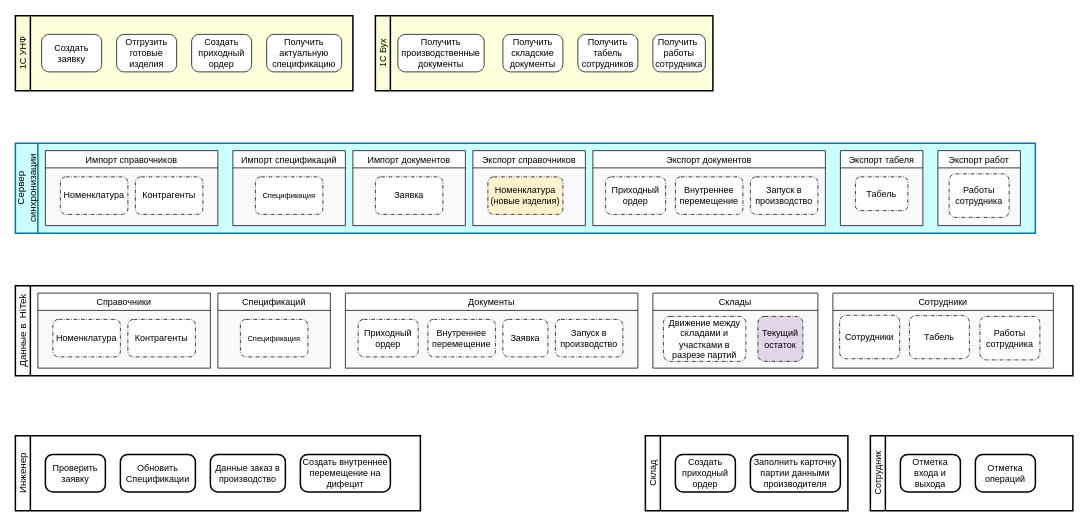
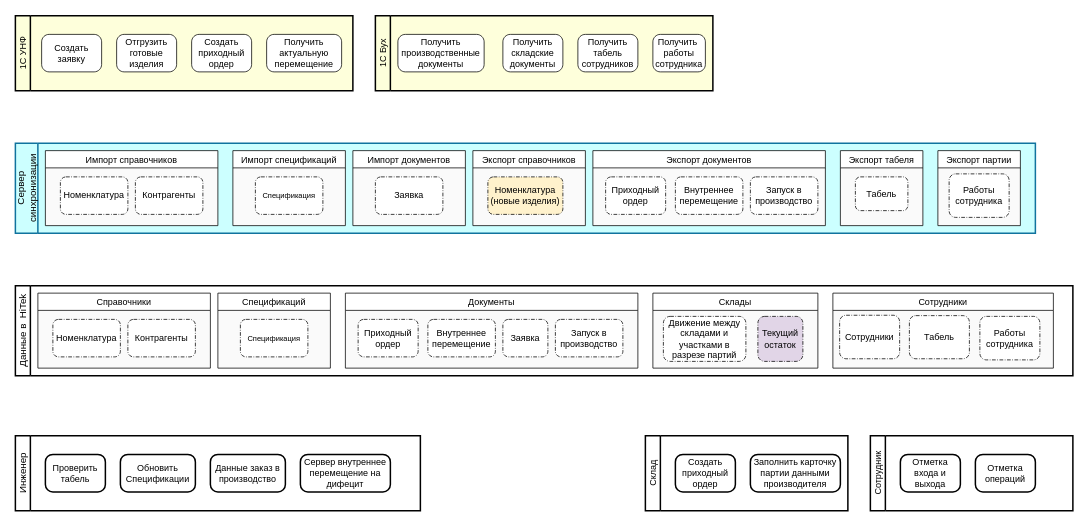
node "Получить актуальную спецификацию": label "Получить актуальную спецификацию" -> "Получить актуальную перемещение"
node "Экспорт работ": label "Экспорт работ" -> "Экспорт партии"
node "Проверить заявку": label "Проверить заявку" -> "Проверить табель"
node "Создать внутреннее перемещение на дифецит": label "Создать внутреннее перемещение на дифецит" -> "Сервер внутреннее перемещение на дифецит"
